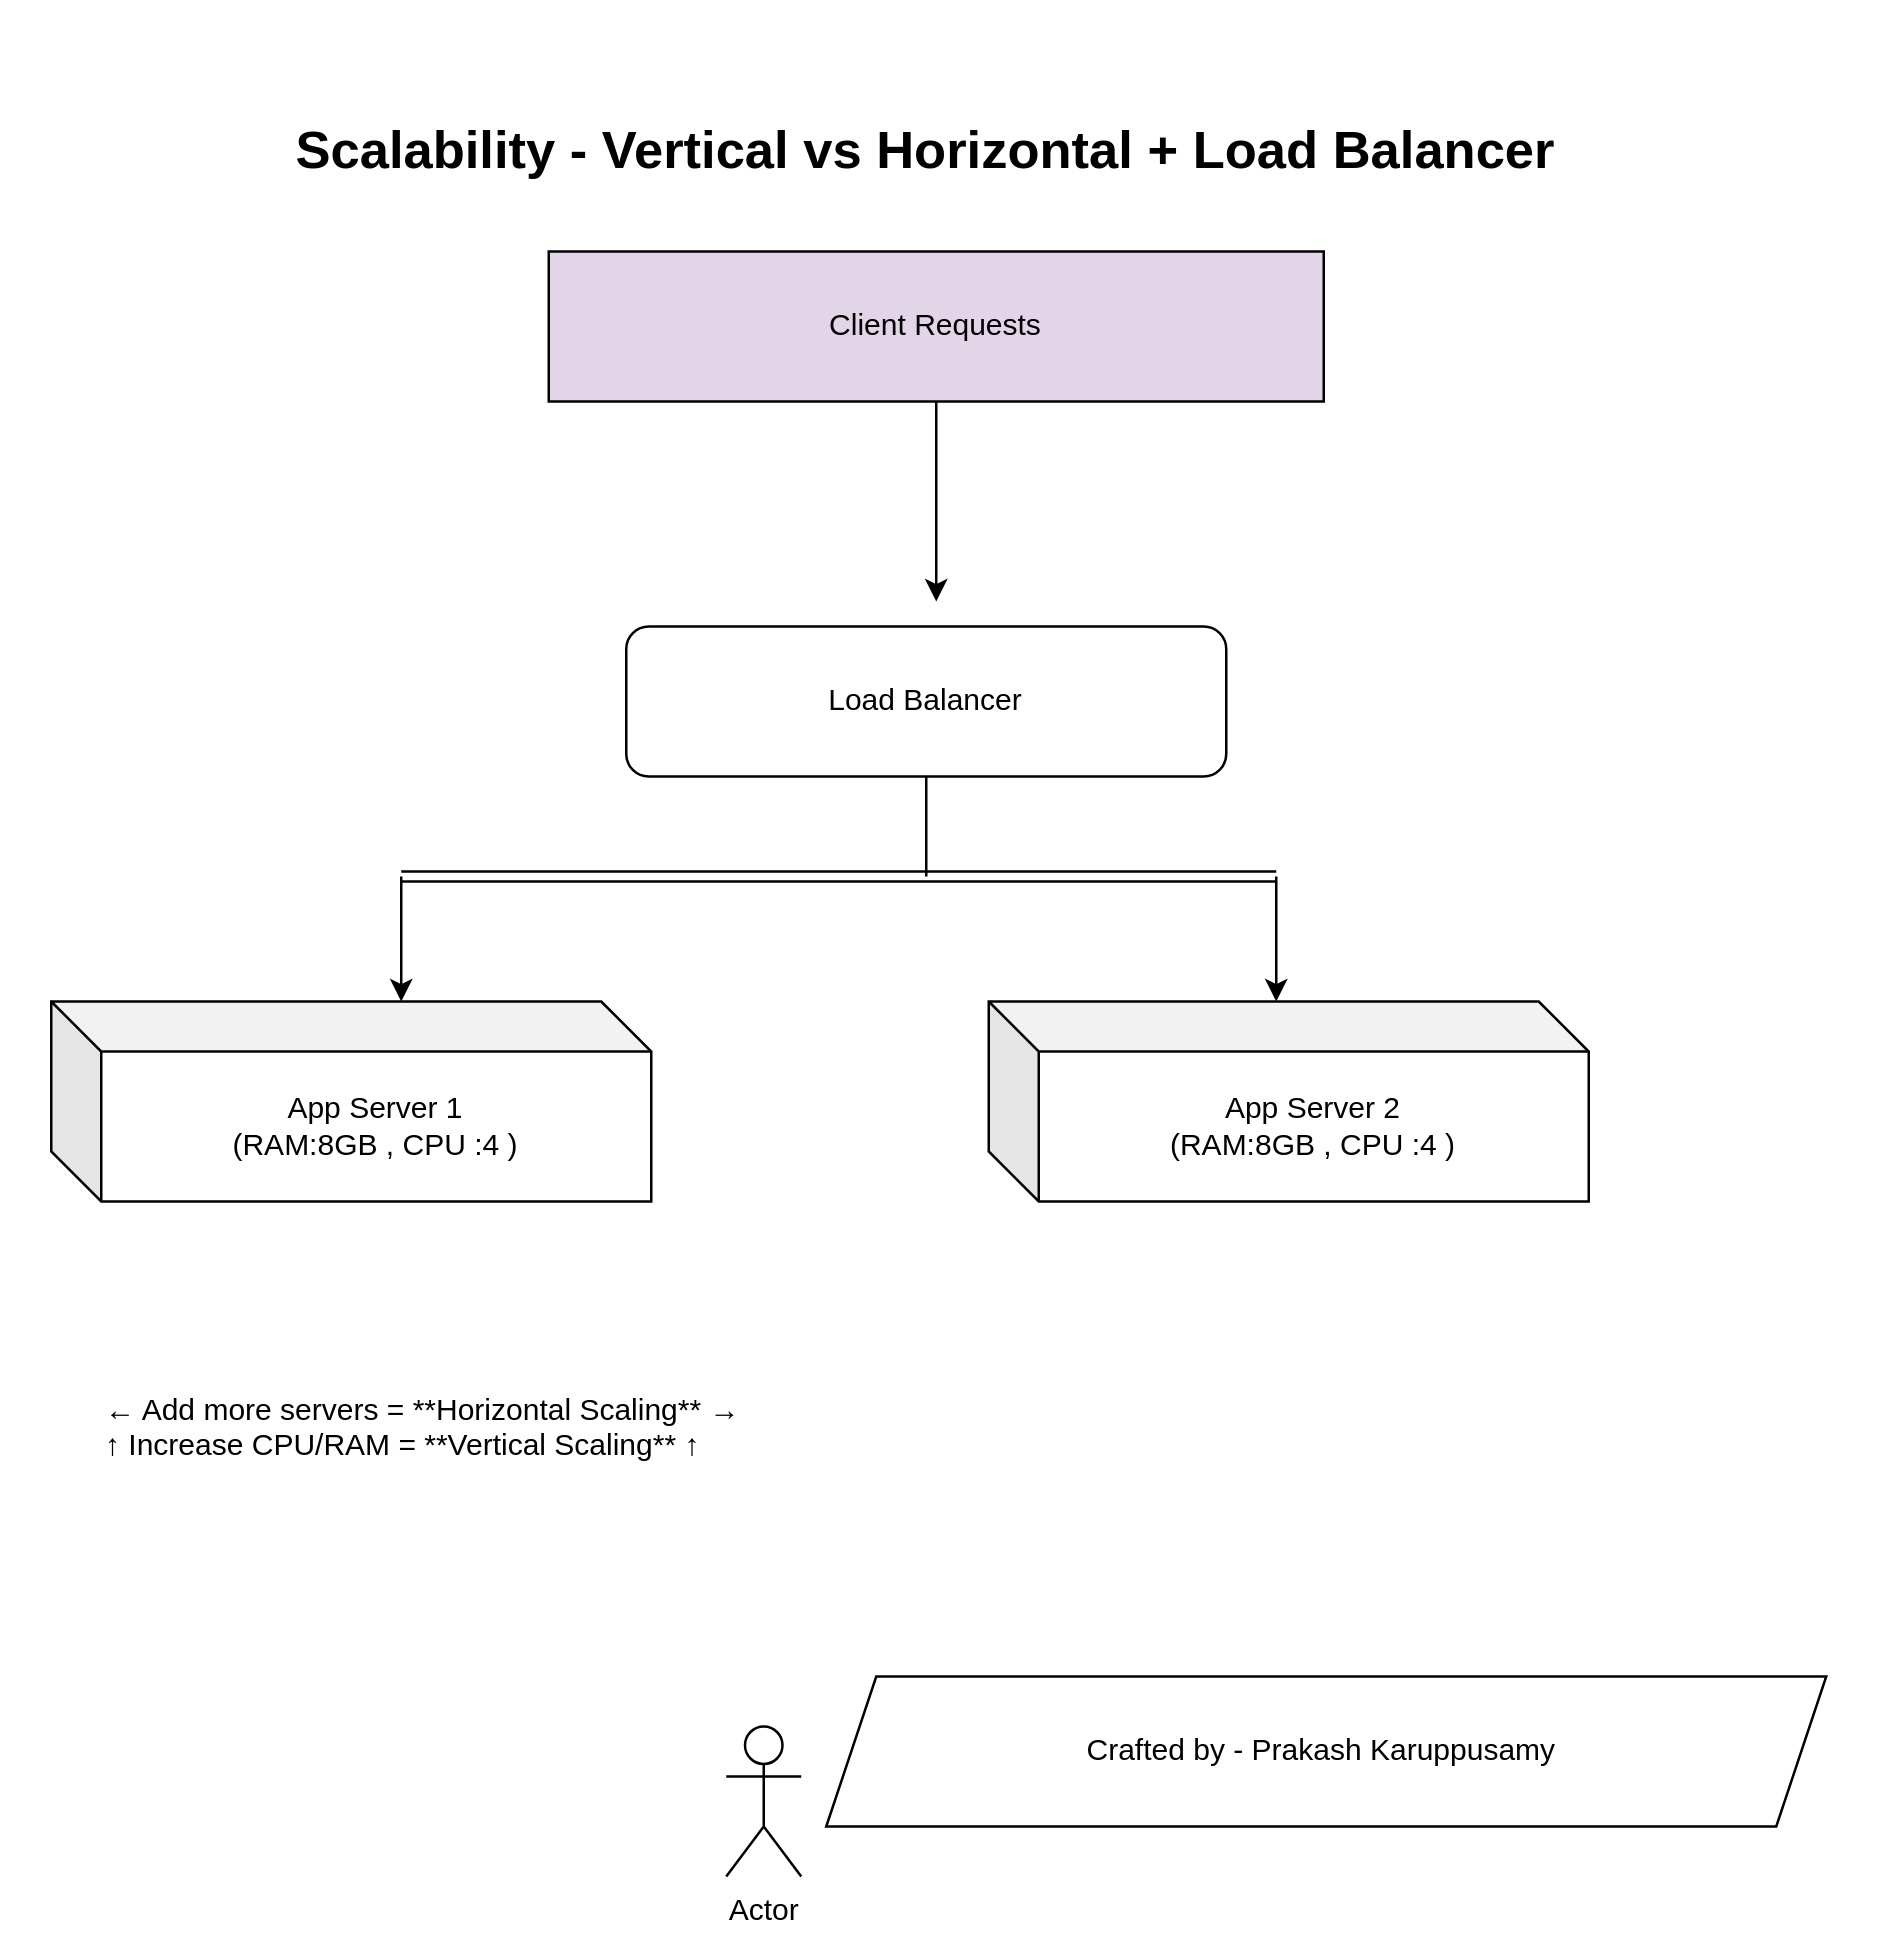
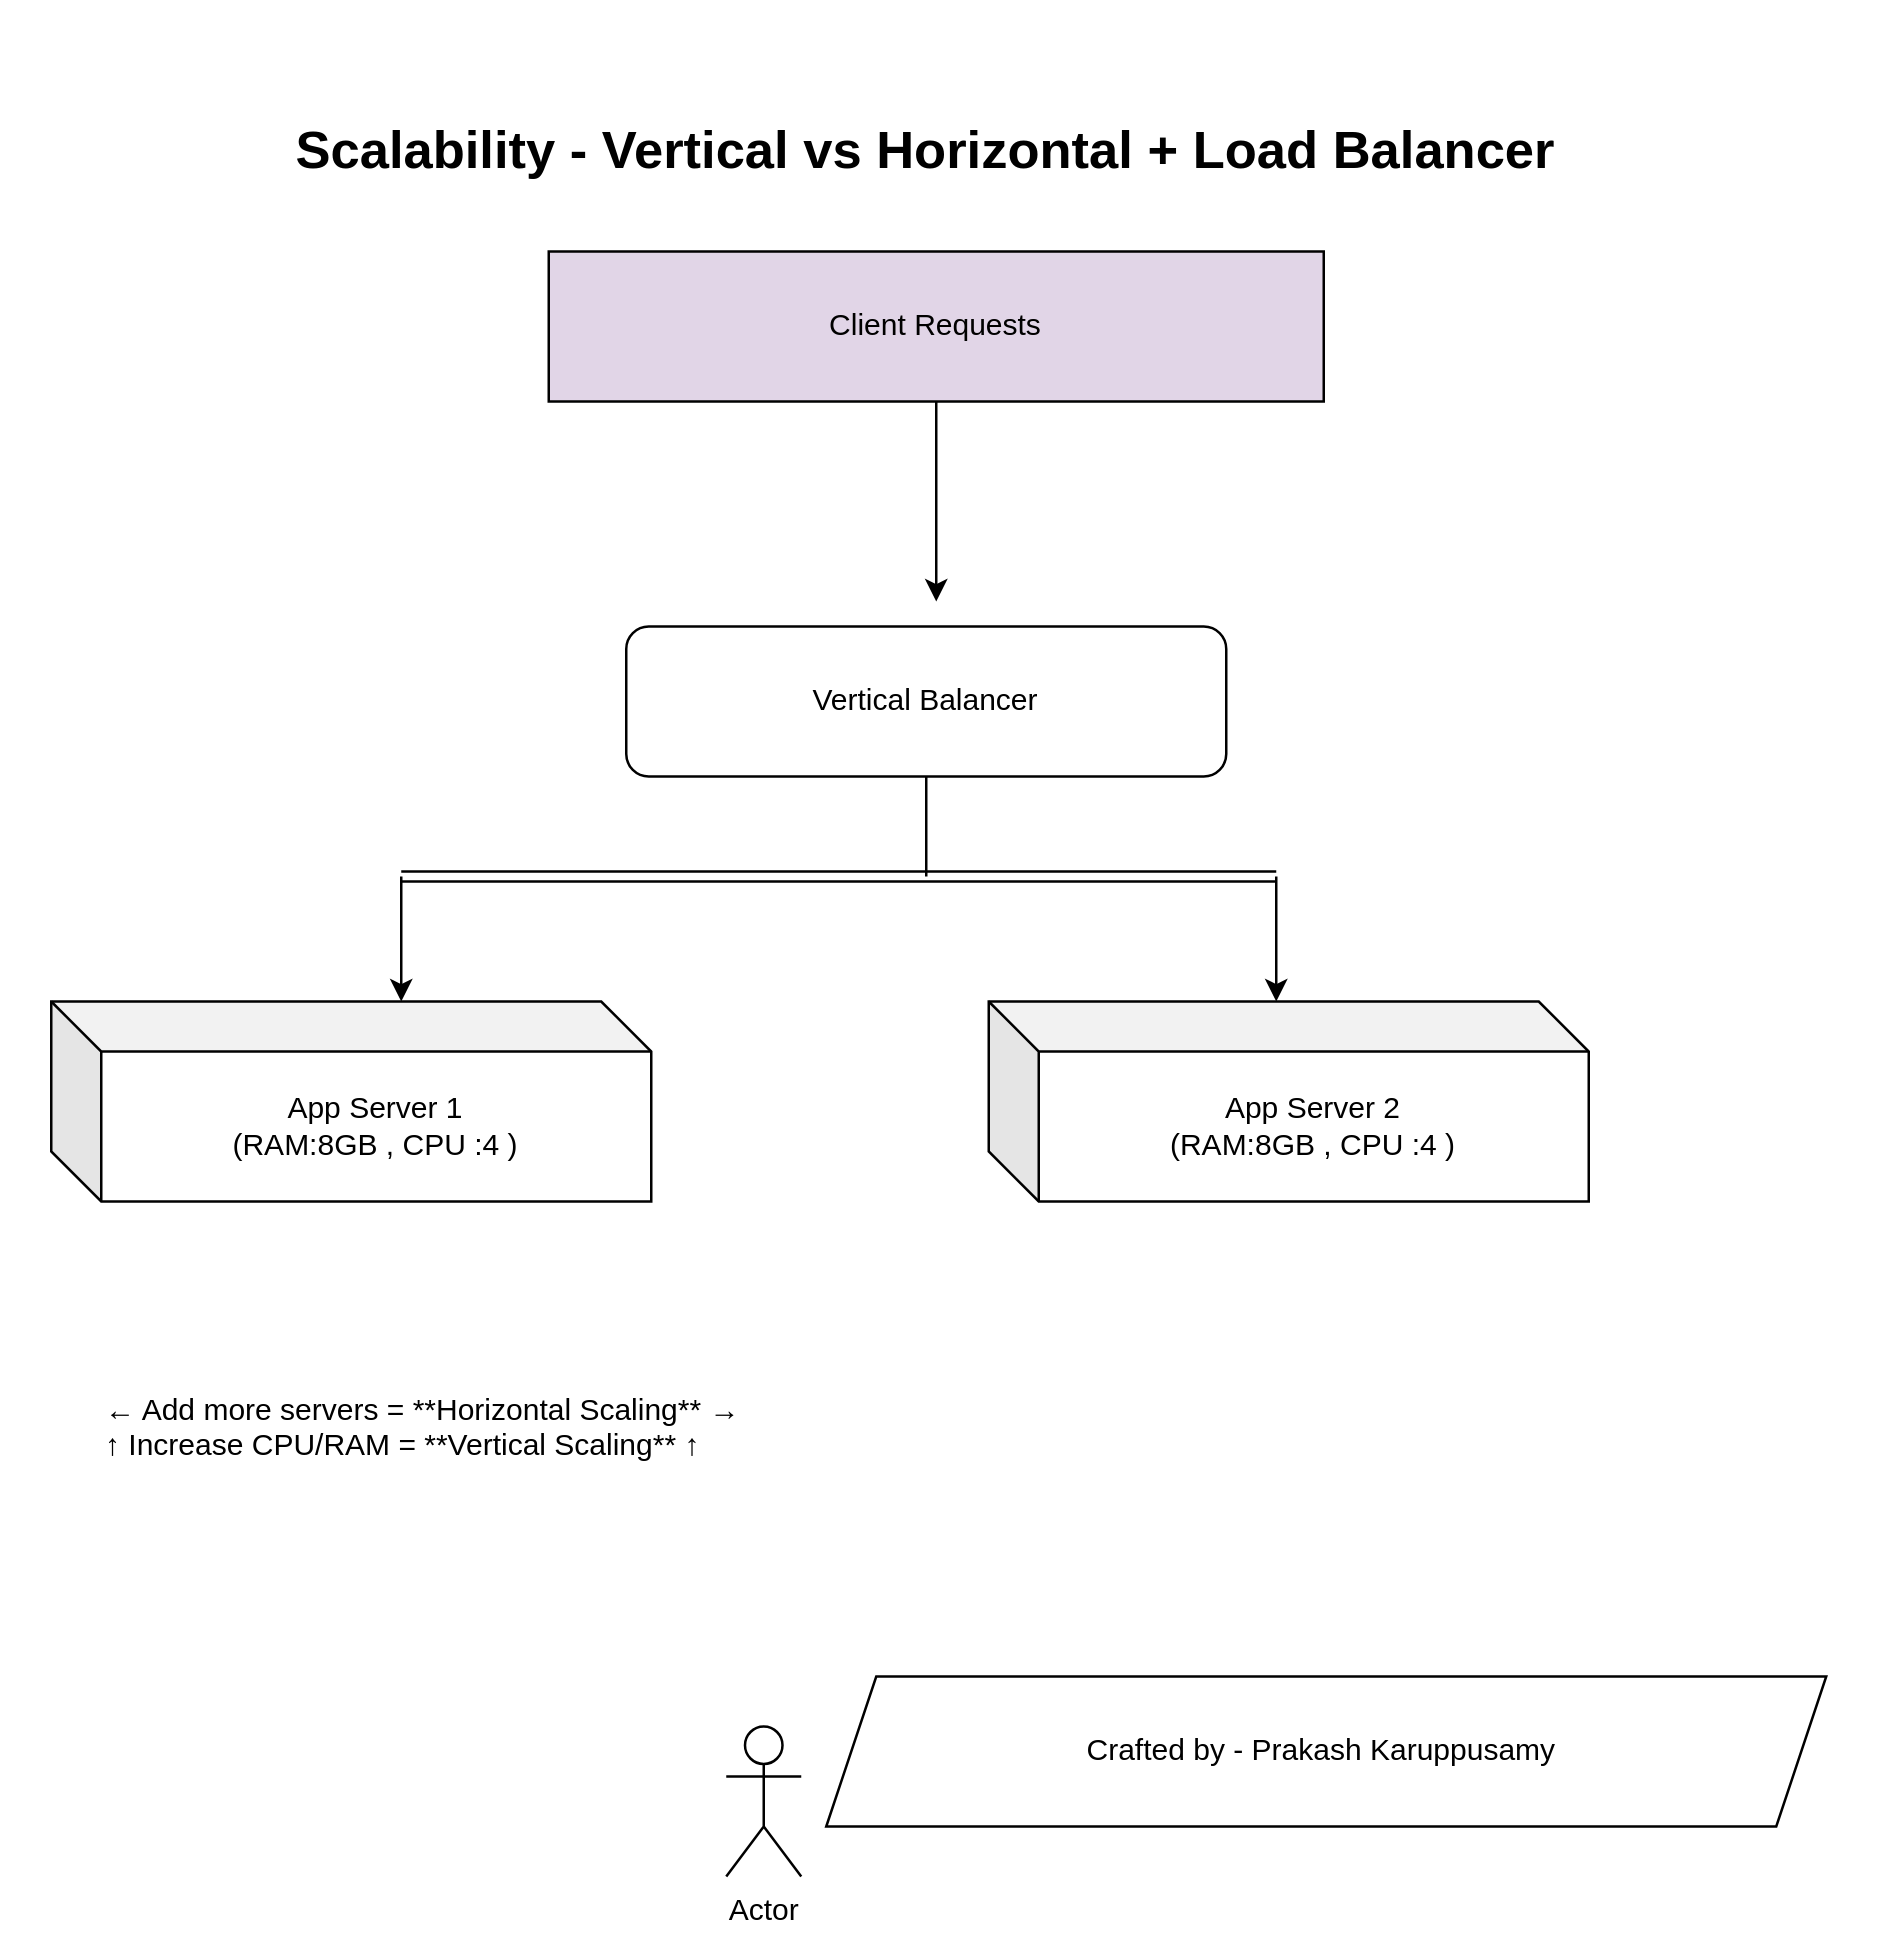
node "Load Balancer": label "Load Balancer" -> "Vertical Balancer"
